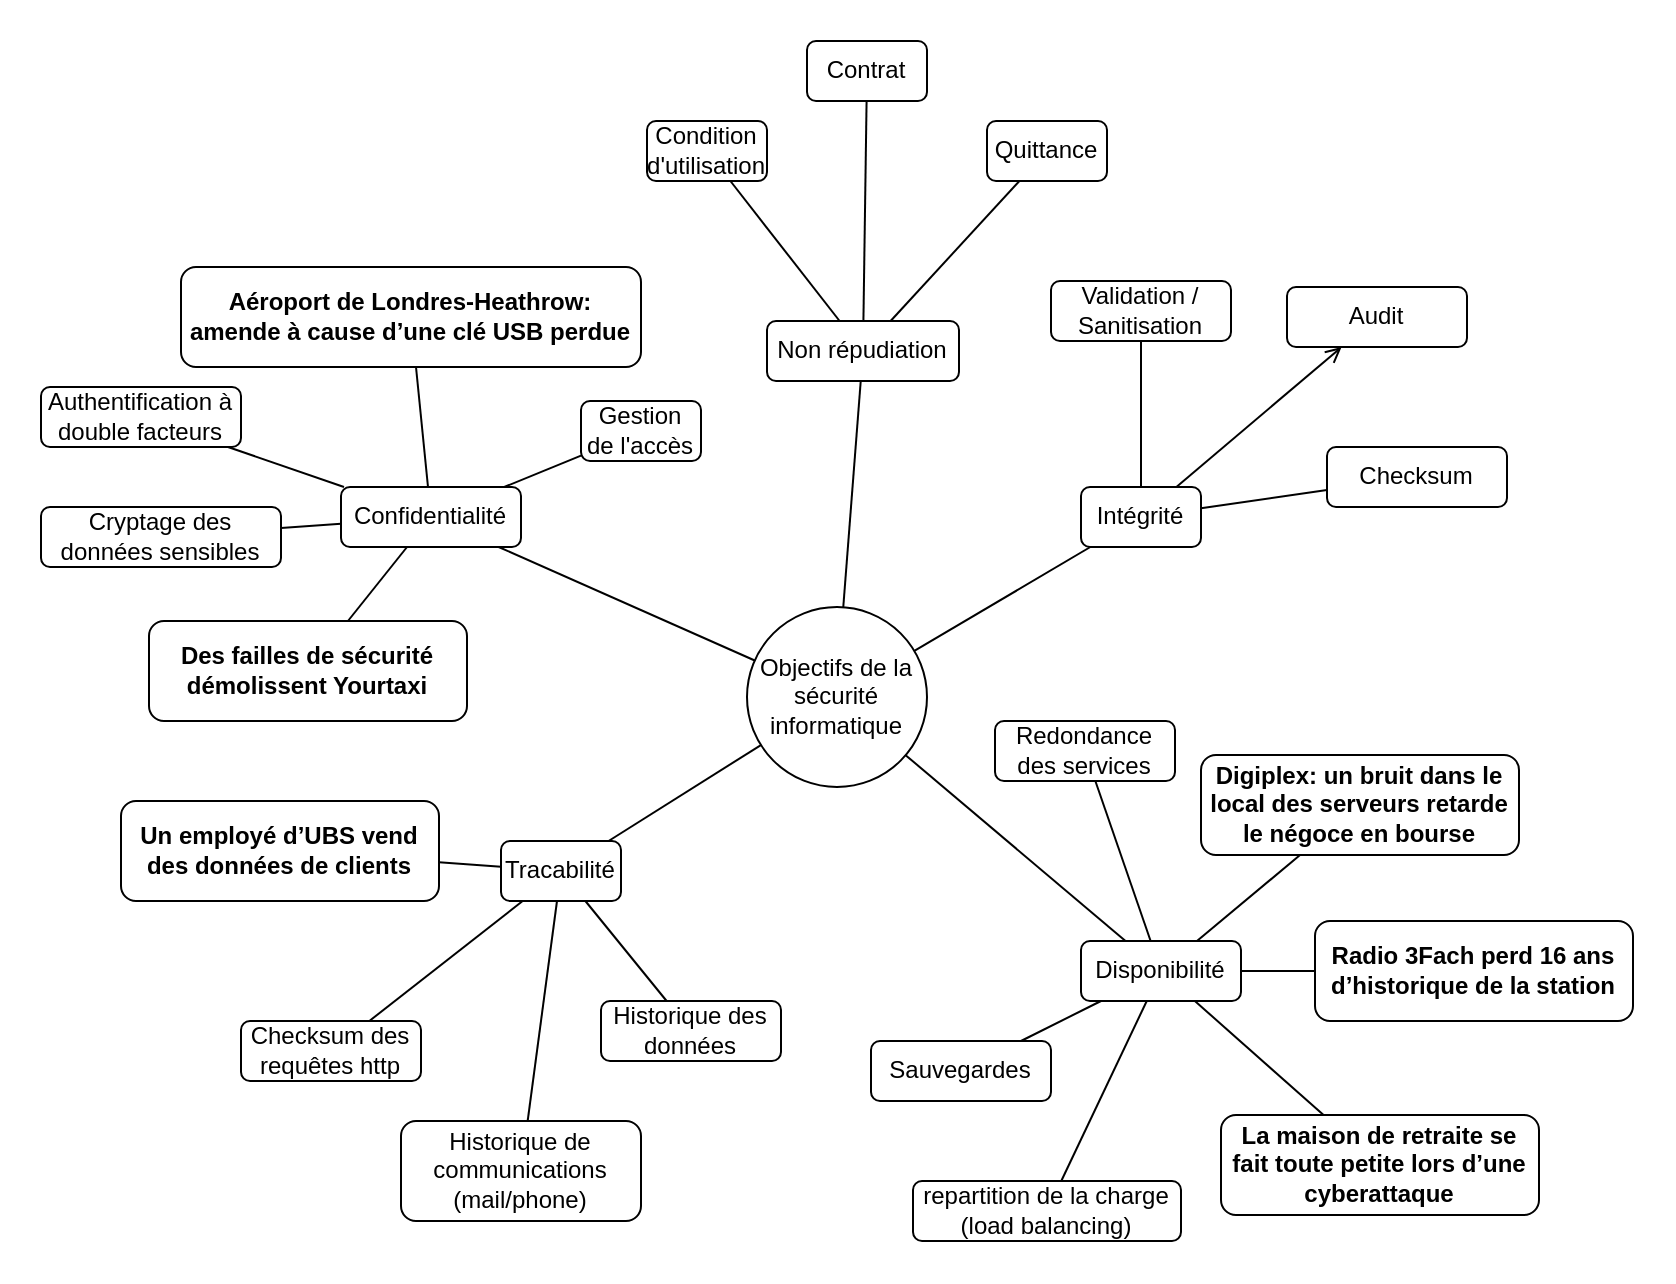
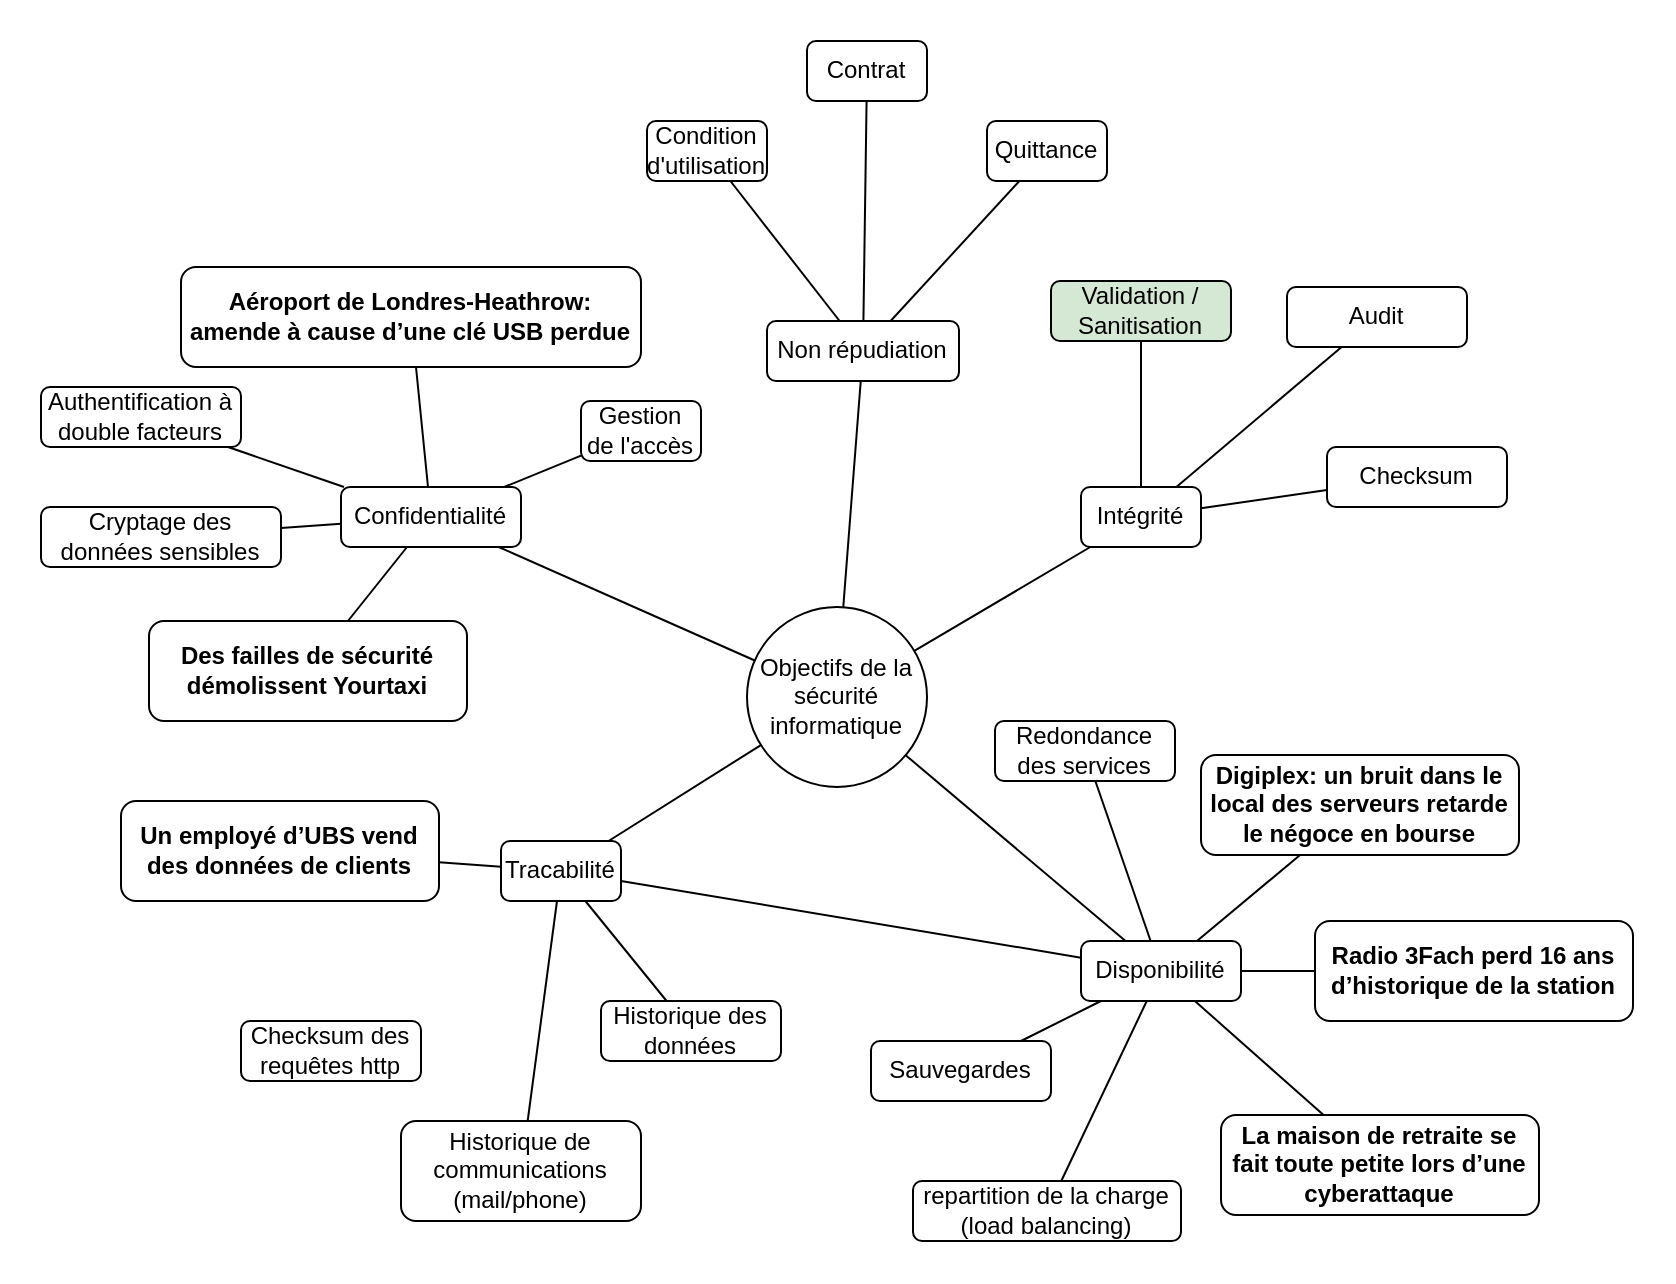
node "Validation / Sanitisation": fillcolor #ffffff -> #d5e8d4
edge "Intégrité" -> "Audit": arrowhead open -> none
edge "Tracabilité" -- "Checksum des requêtes http": now "Tracabilité" -- "Disponibilité"
